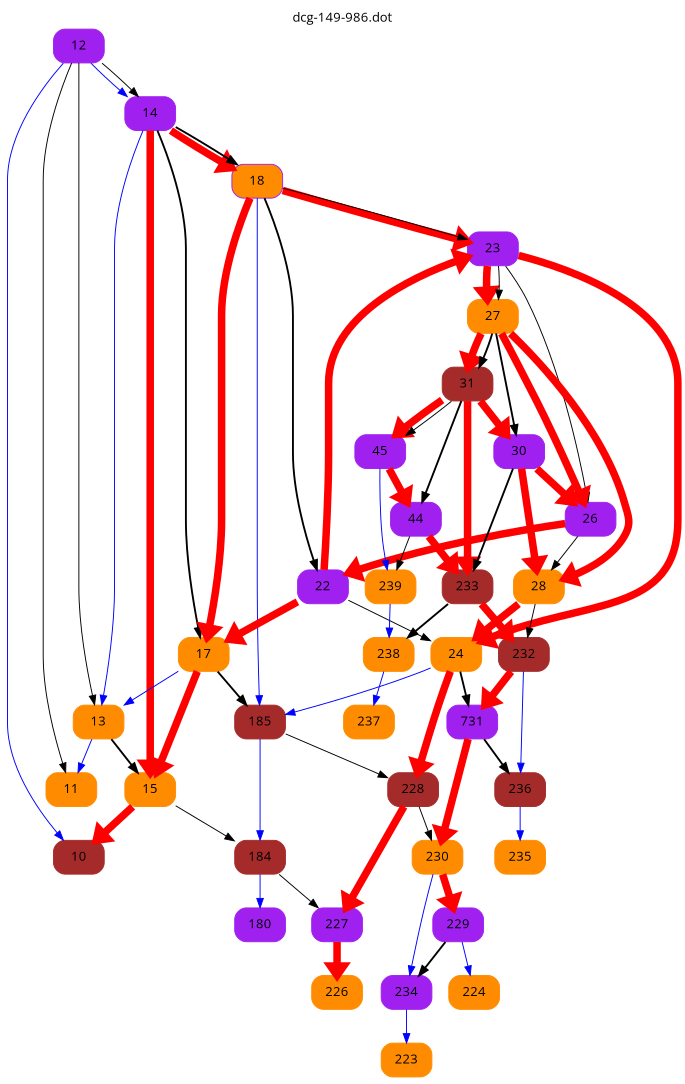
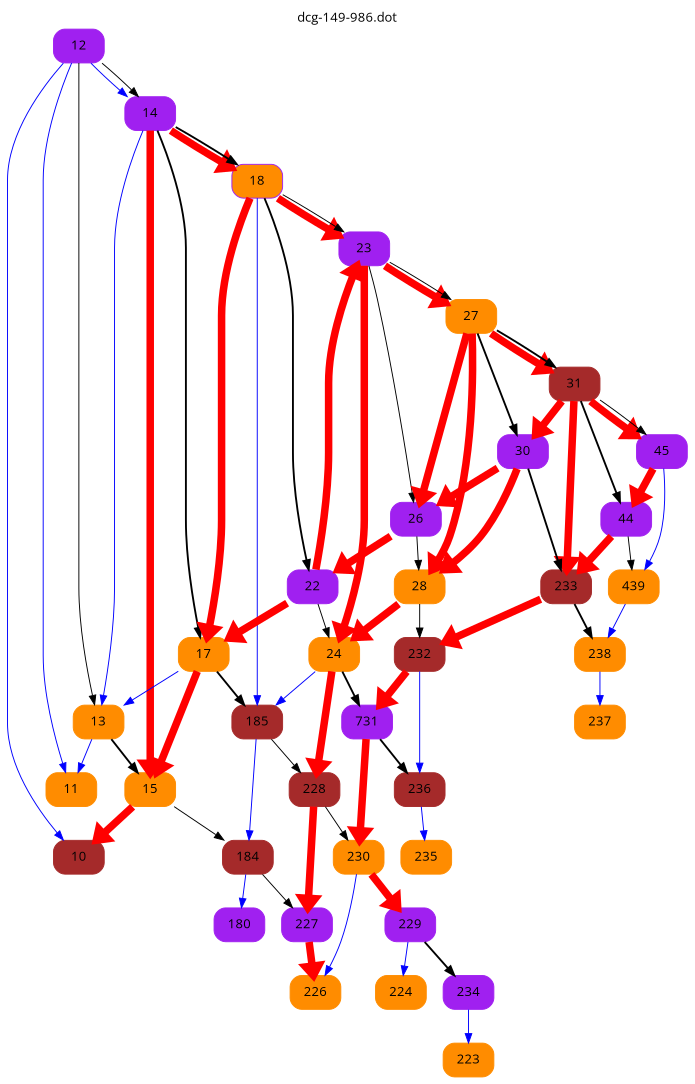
edge "12" -> "11": color black -> blue
node "239": label "239" -> "439"
edge "230" -> "234": now "230" -> "226"
